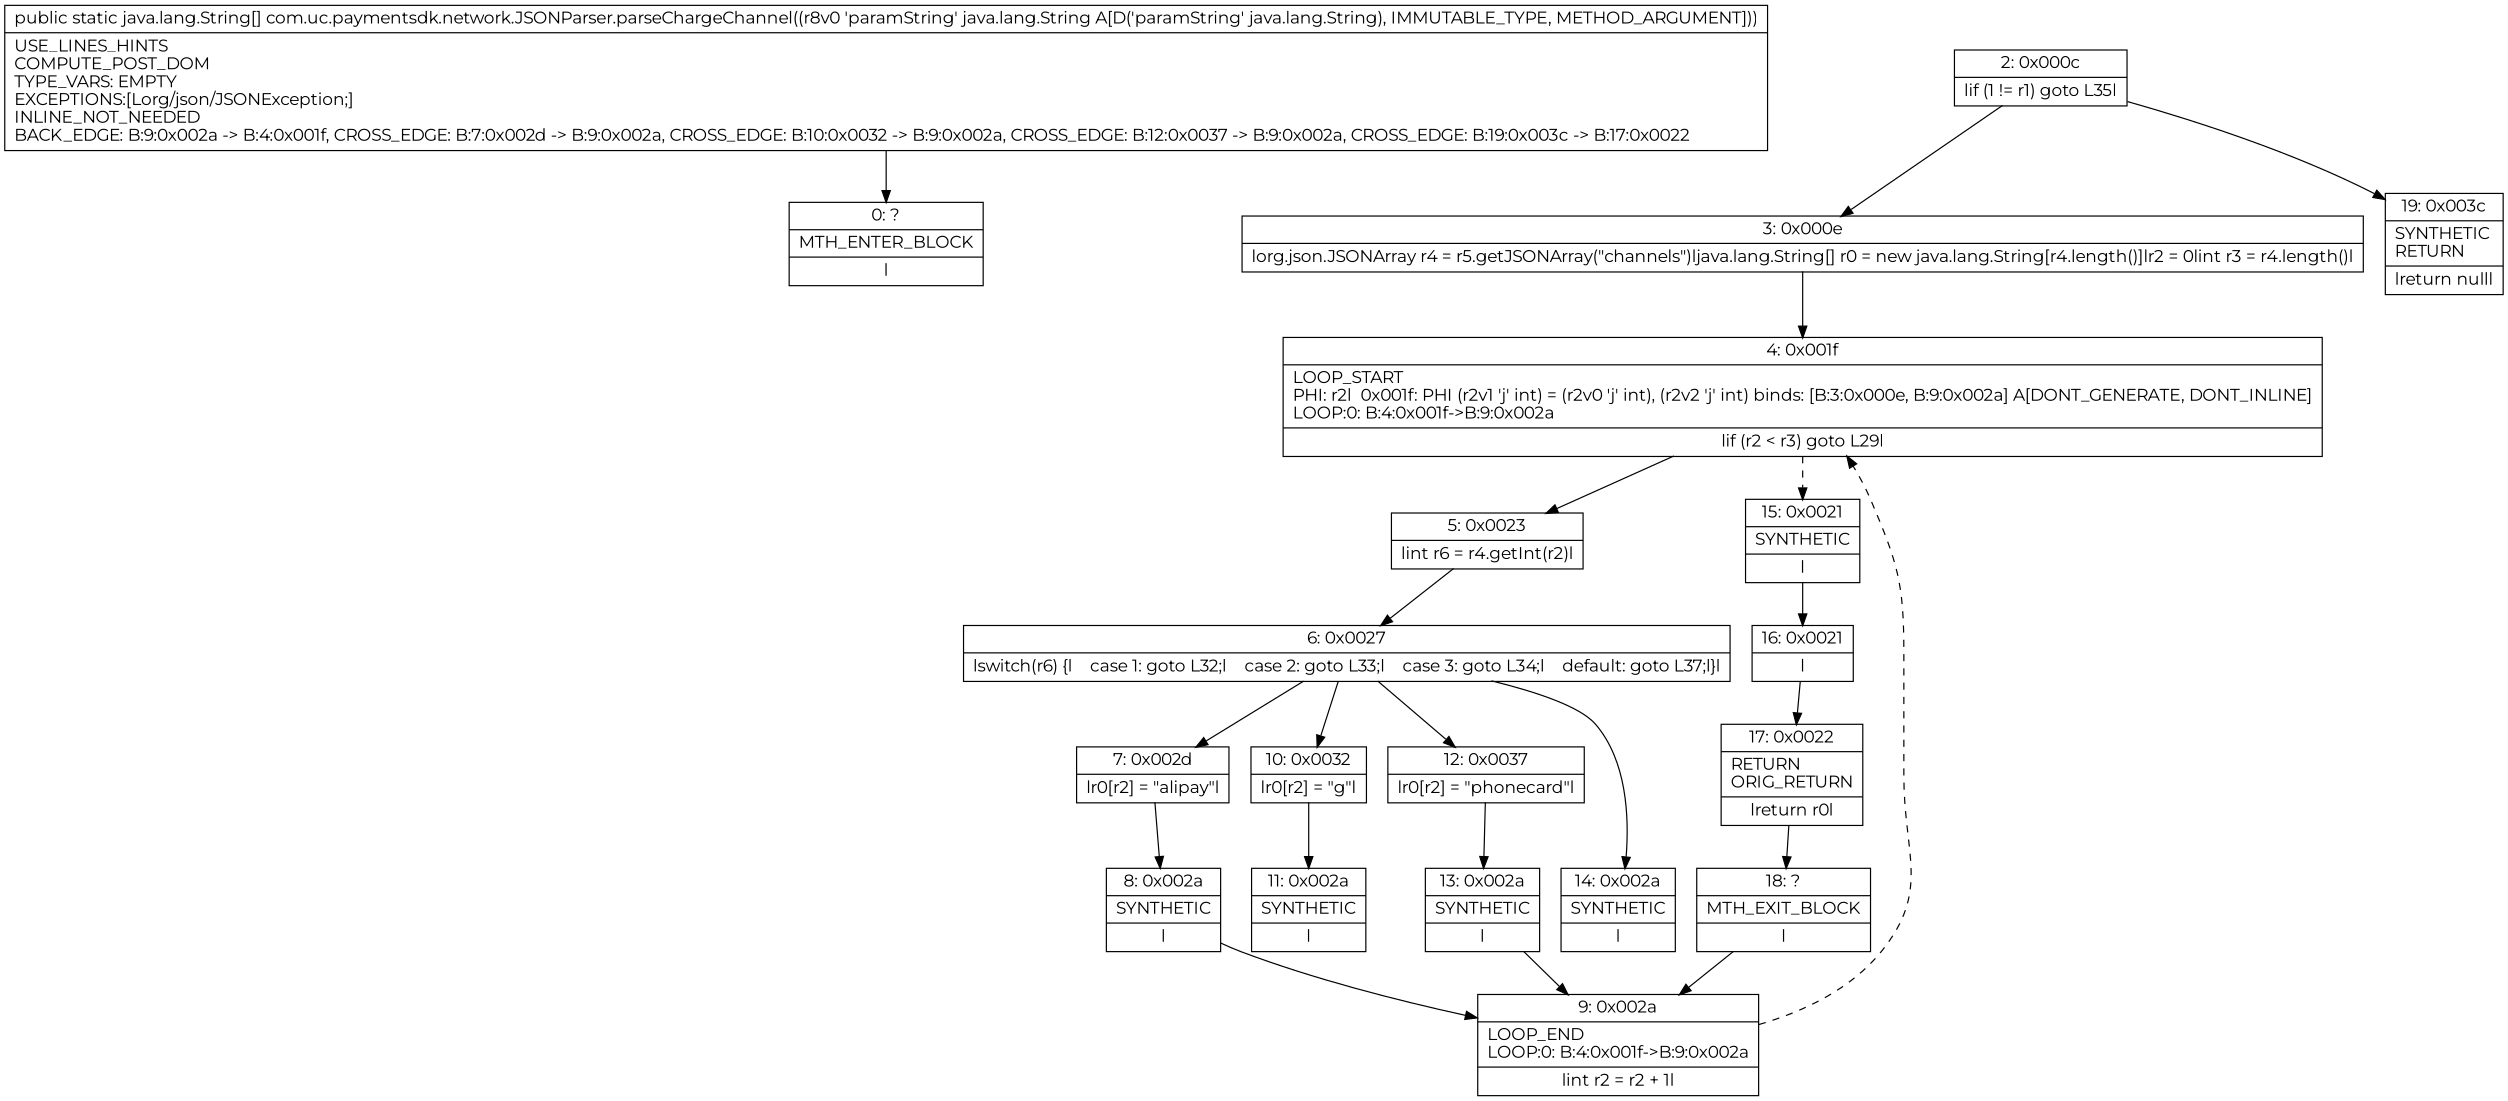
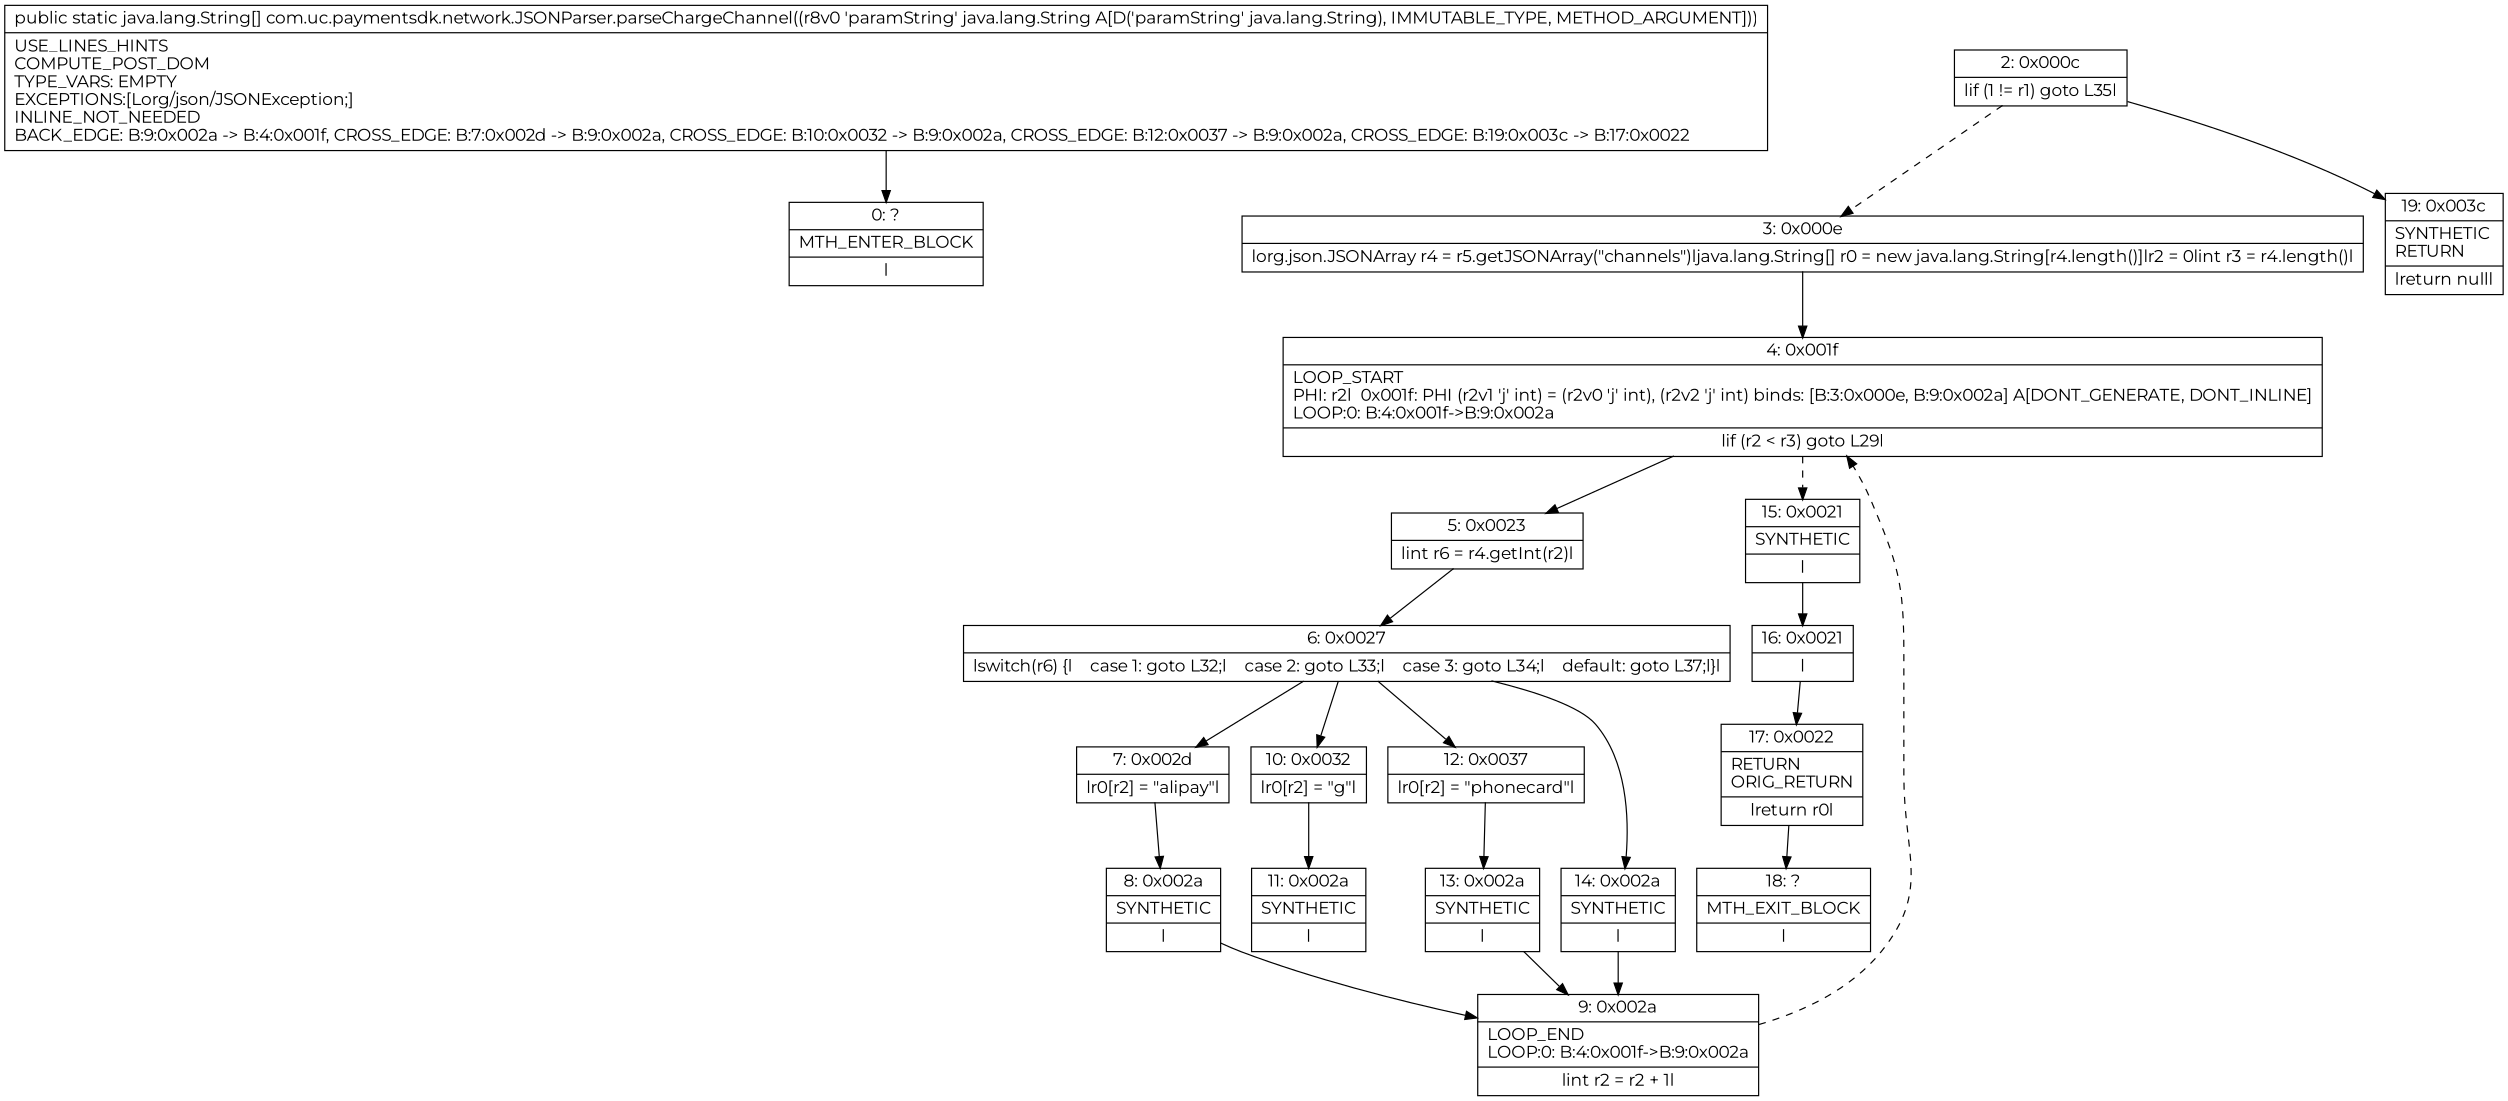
edge "2: 0x000c" -> "3: 0x000e": style solid -> dashed
edge "18: ?" -> "9: 0x002a": now "14: 0x002a" -> "9: 0x002a"
